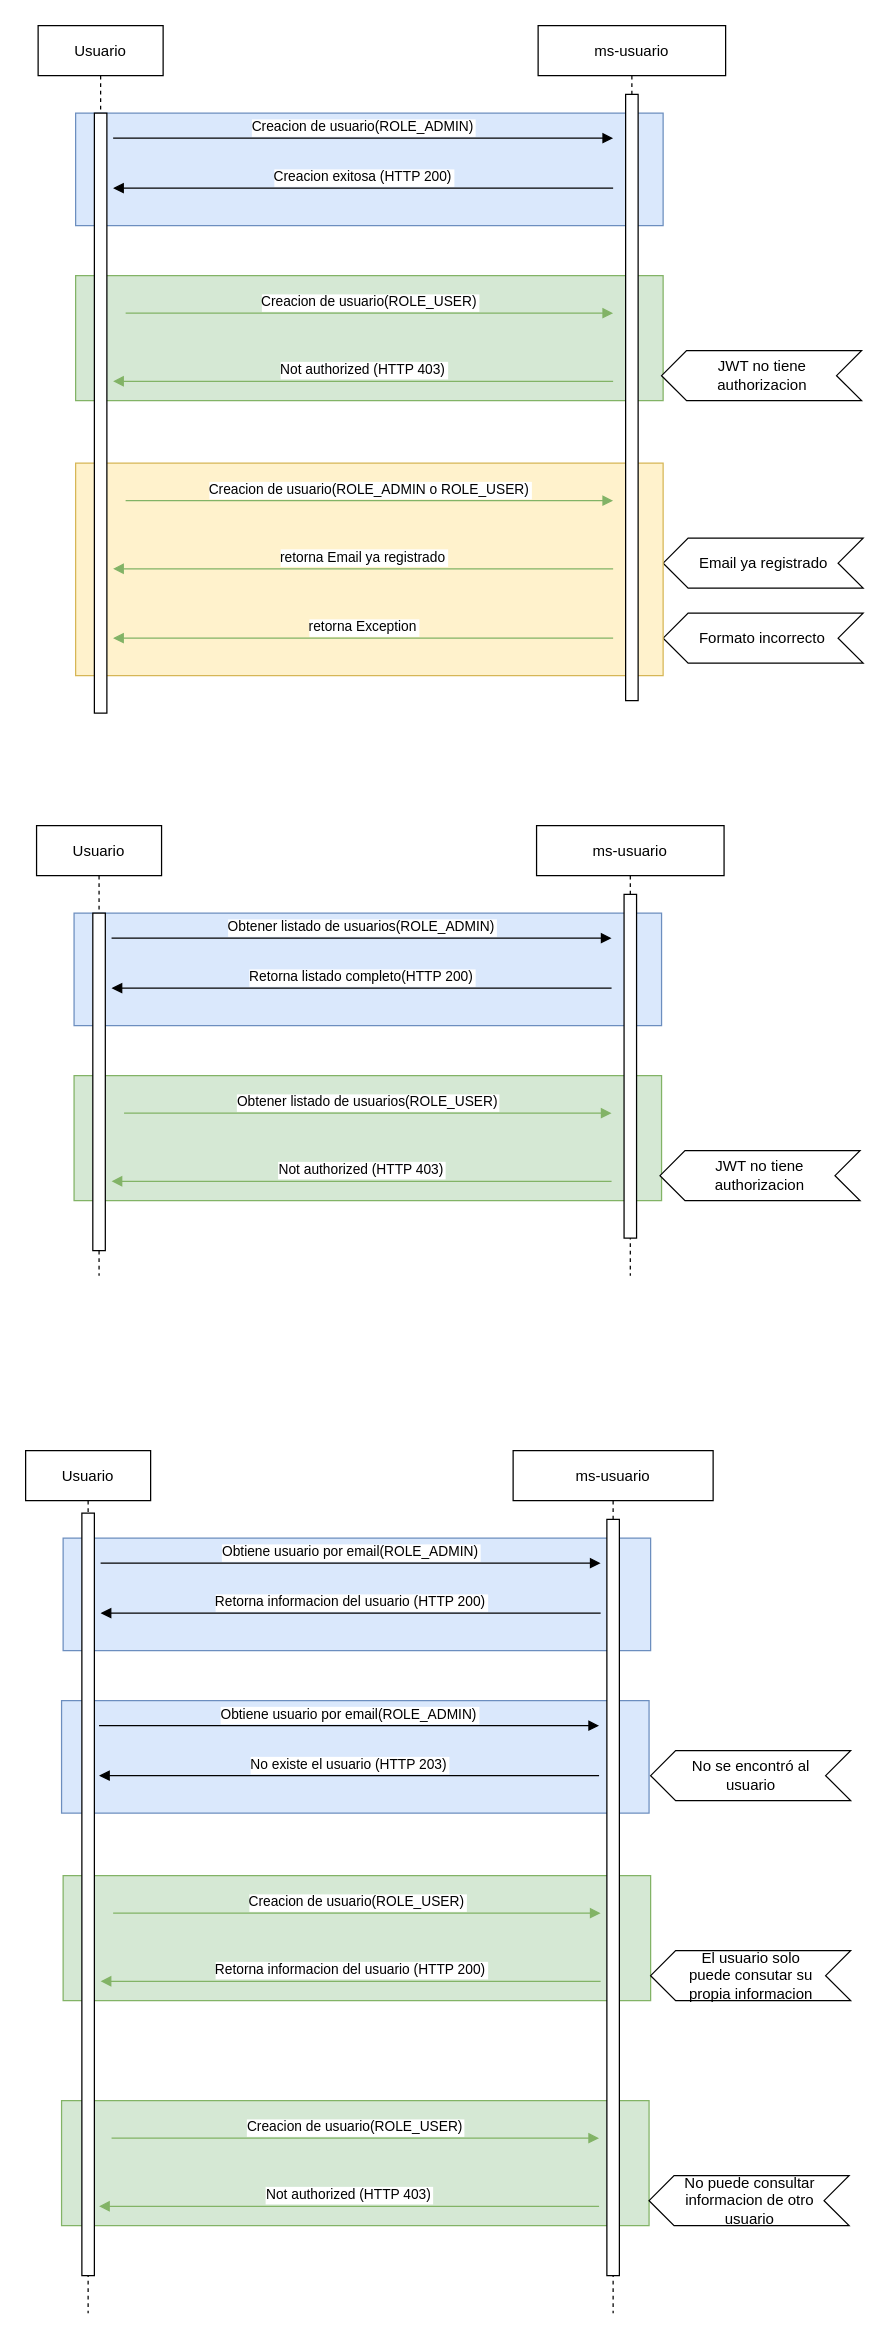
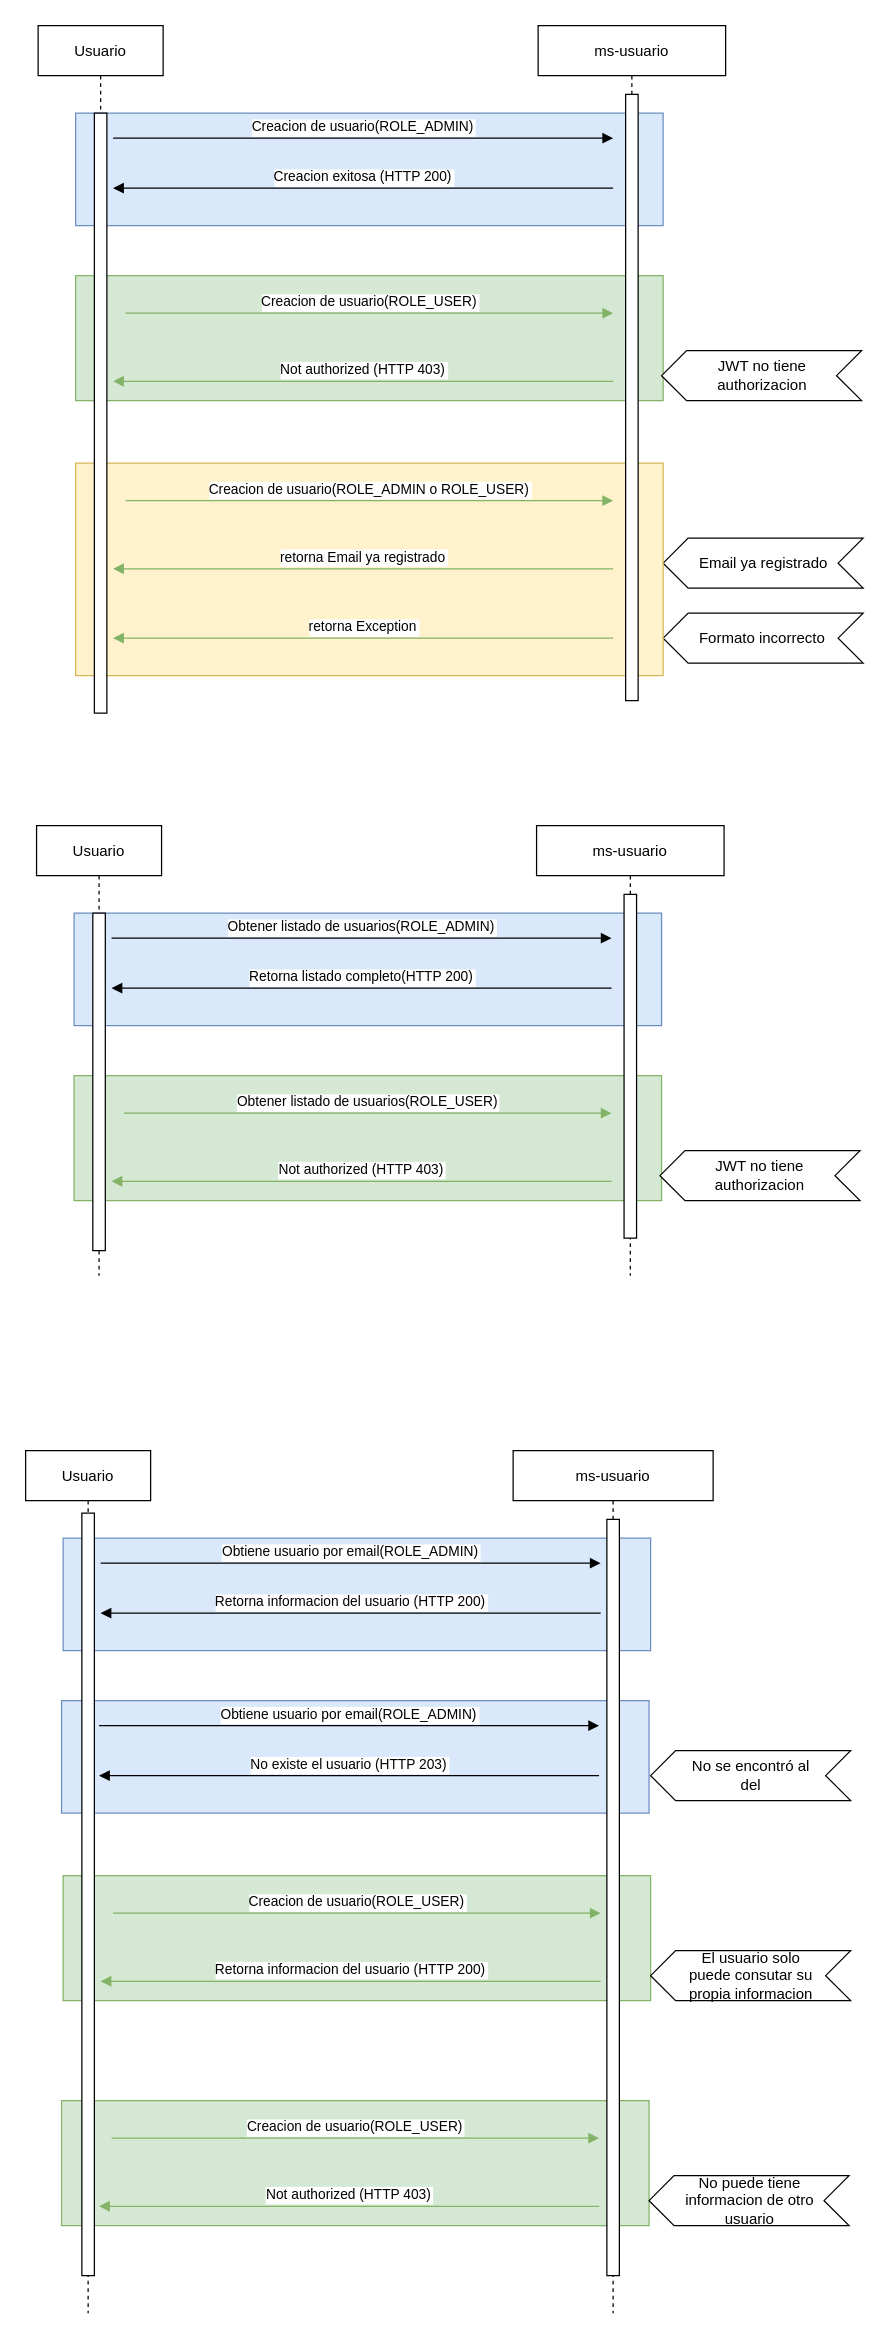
node "No se encontró al usuario": label "No se encontró al usuario" -> "No se encontró al del"
node "No puede consultar informacion de otro usuario": label "No puede consultar informacion de otro usuario" -> "No puede tiene informacion de otro usuario"
